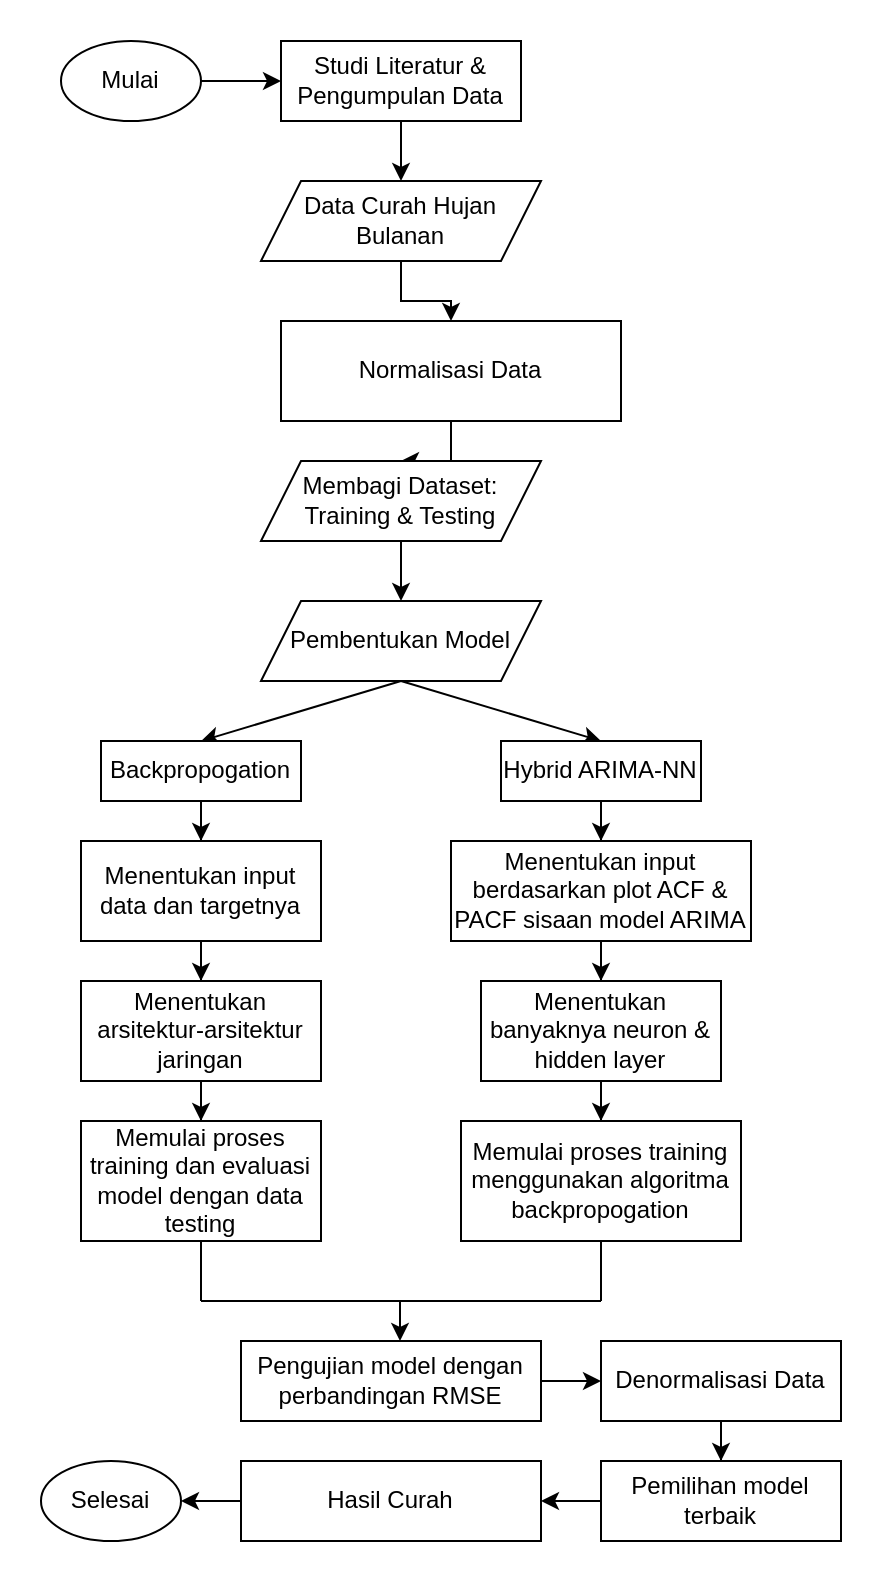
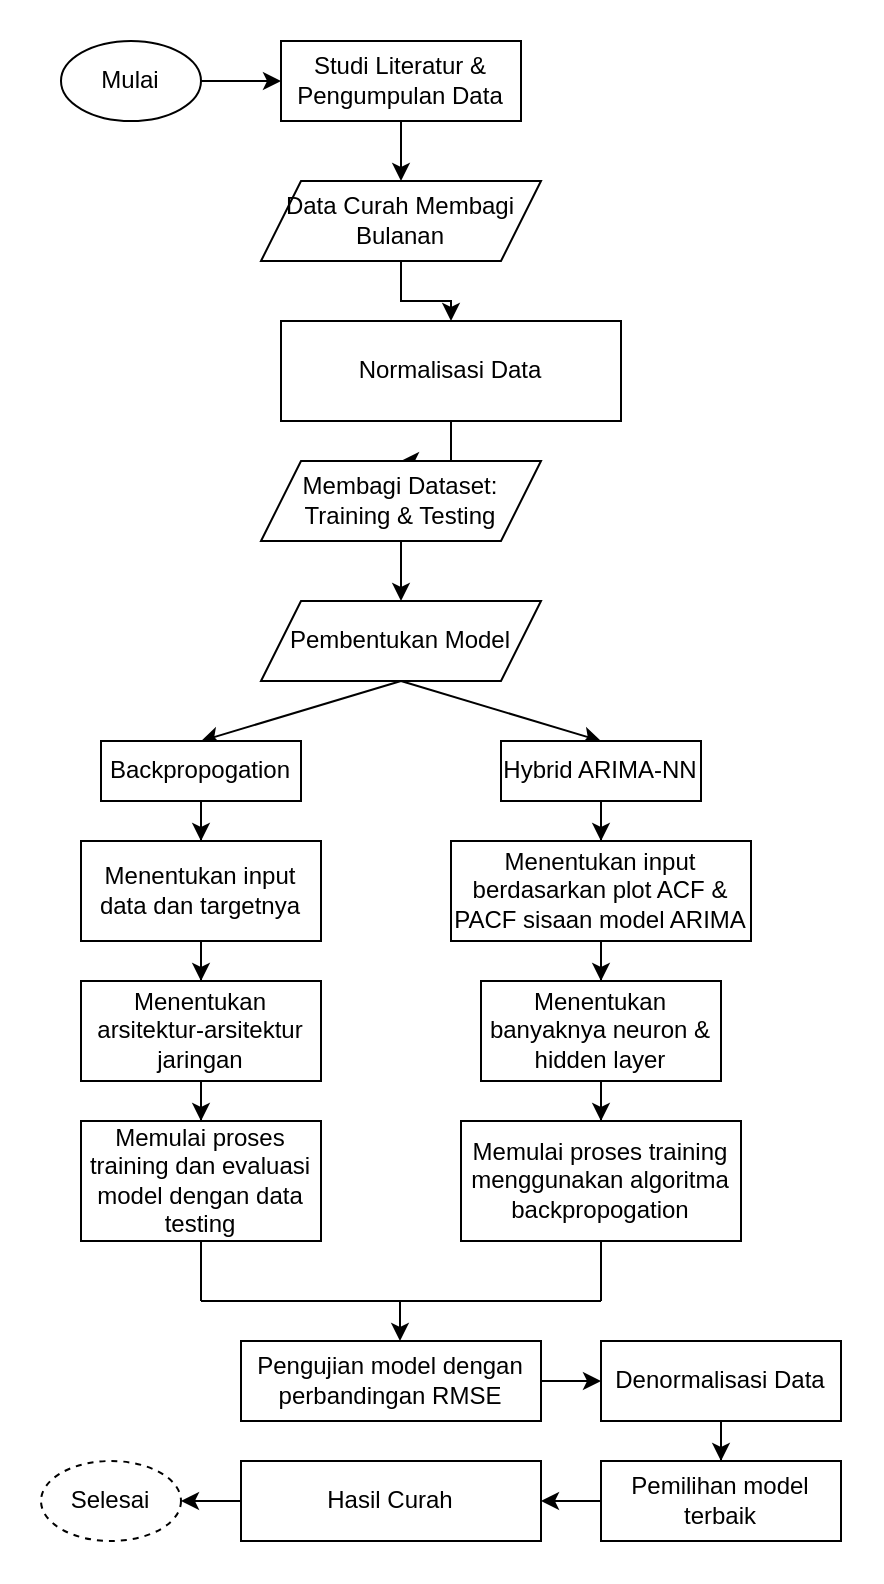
node "Data Curah Hujan Bulanan": label "Data Curah Hujan Bulanan" -> "Data Curah Membagi Bulanan"
node "Selesai": style solid -> dashed
